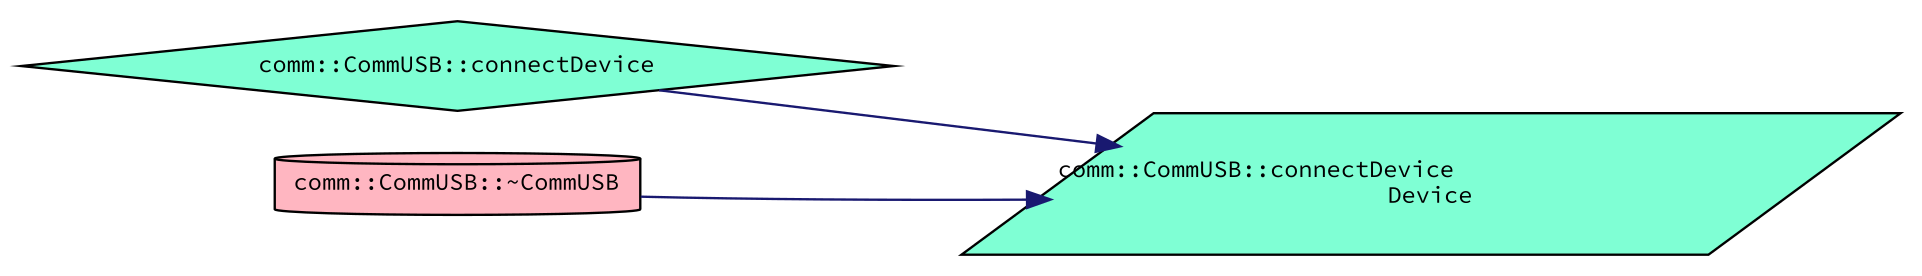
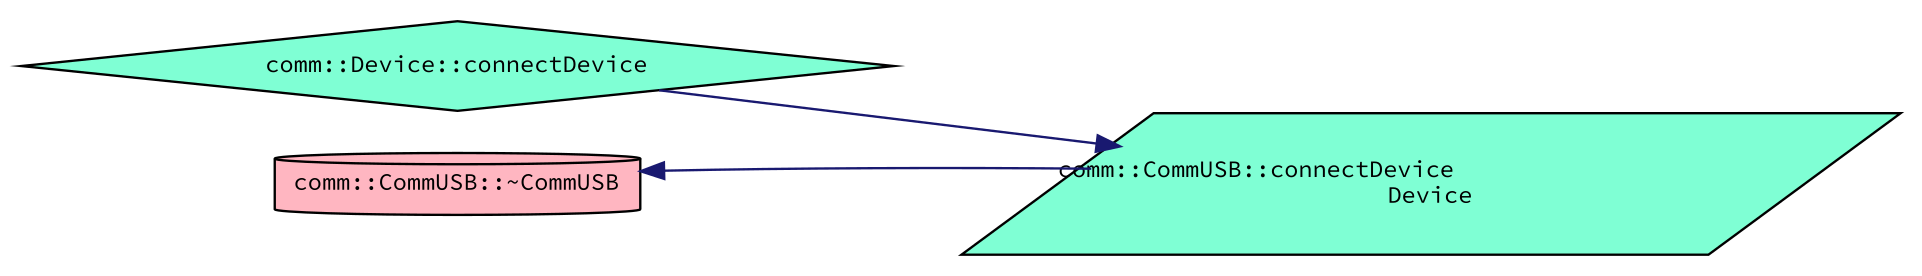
node "comm::CommUSB::connectDevice": label "comm::CommUSB::connectDevice" -> "comm::Device::connectDevice"
edge "comm::CommUSB::~CommUSB" -> "comm::CommUSB::connectDevice Device": reversed
